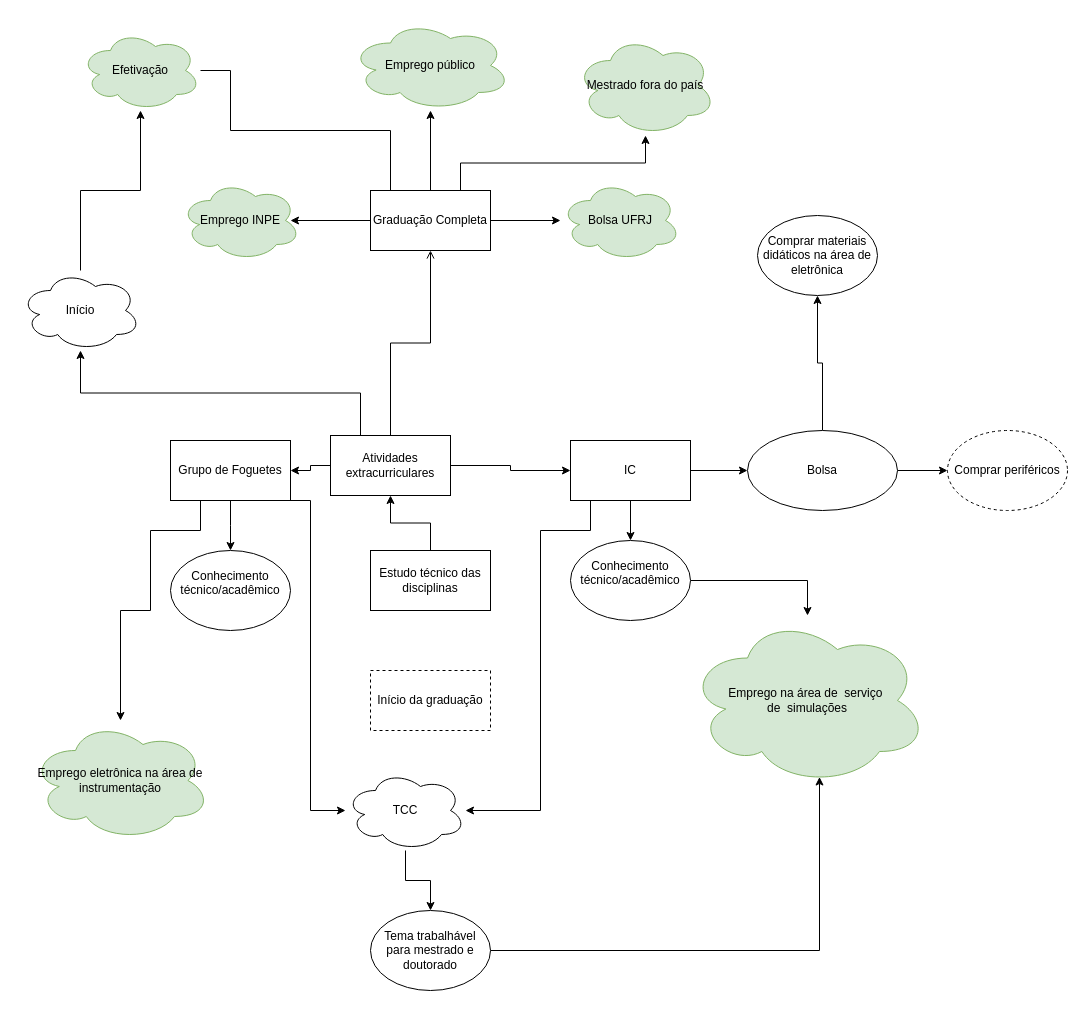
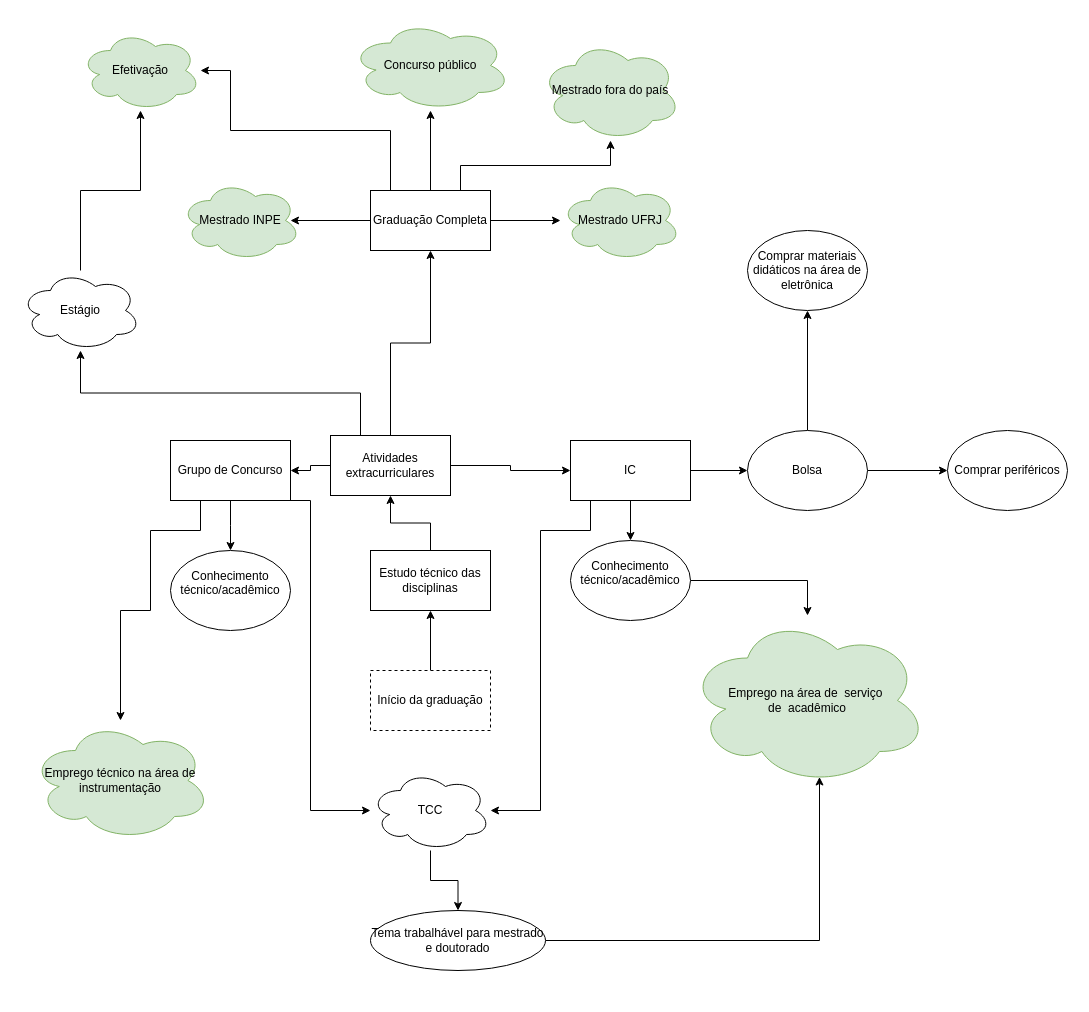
node "Emprego público": label "Emprego público" -> "Concurso público"
edge "Efetivação" -- "Graduação Completa": arrowhead none -> classic
node "Mestrado fora do país": moved (646, 86) -> (611, 91)
node "Emprego INPE": label "Emprego INPE" -> "Mestrado INPE"
node "Bolsa UFRJ": label "Bolsa UFRJ" -> "Mestrado UFRJ"
edge "Atividades extracurriculares" -> "Graduação Completa": arrowhead open -> classic
node "Comprar materiais didáticos na área de eletrônica": moved (818, 256) -> (808, 271)
node "Início": label "Início" -> "Estágio"
node "Grupo de Foguetes": label "Grupo de Foguetes" -> "Grupo de Concurso"
node "Bolsa": size 150x80 -> 120x80
node "Comprar periféricos": style dashed -> solid
edge "Início da graduação" -> "Estudo técnico das disciplinas": added
node "Emprego na área de serviço de simulações": label "Emprego na área de serviço de simulações" -> "Emprego na área de serviço de acadêmico"
node "Emprego eletrônica na área de instrumentação": label "Emprego eletrônica na área de instrumentação" -> "Emprego técnico na área de instrumentação"
node "TCC": moved (406, 811) -> (431, 811)
node "Tema trabalhável para mestrado e doutorado": size 120x80 -> 175x60
